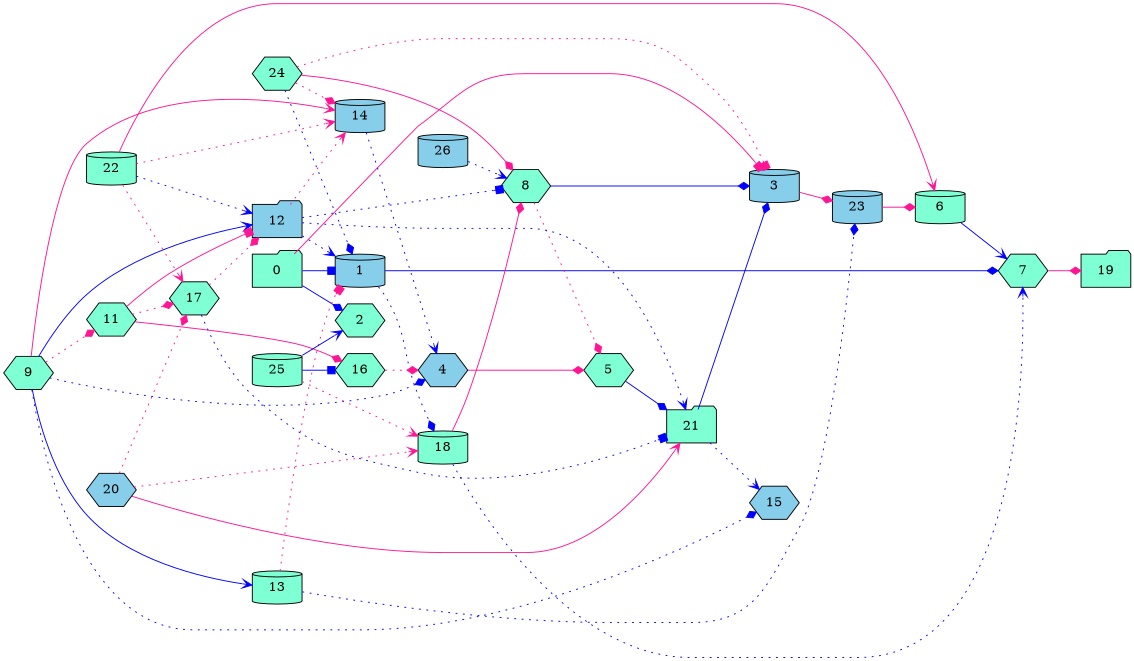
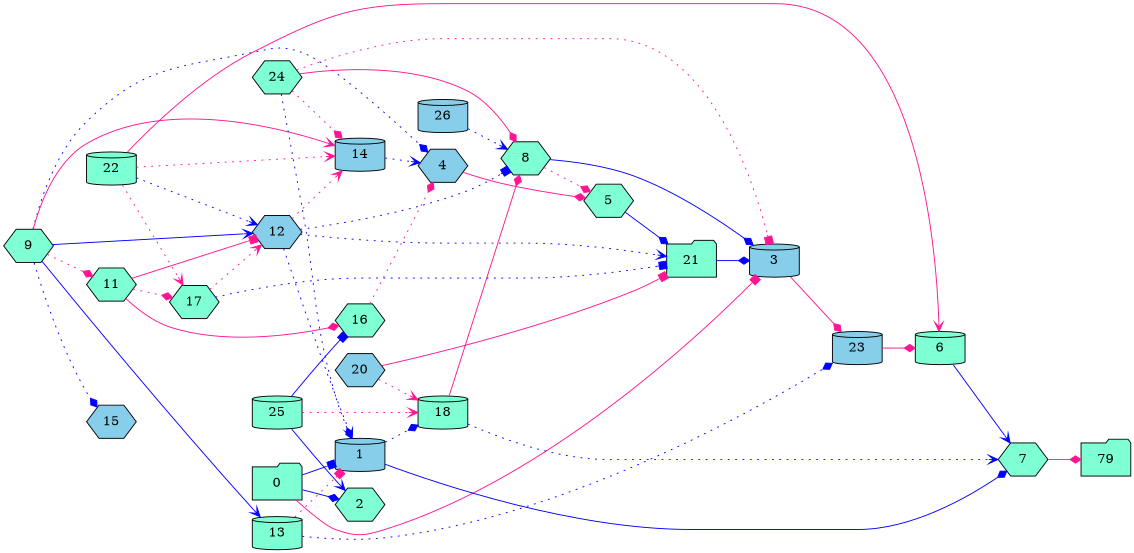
node "12": shape folder -> hexagon
edge "17" -> "12": arrowhead diamond -> vee
node "19": label "19" -> "79"
edge "20" -> "17": removed
edge "21" -> "15": removed
edge "20" -> "21": arrowhead vee -> box
